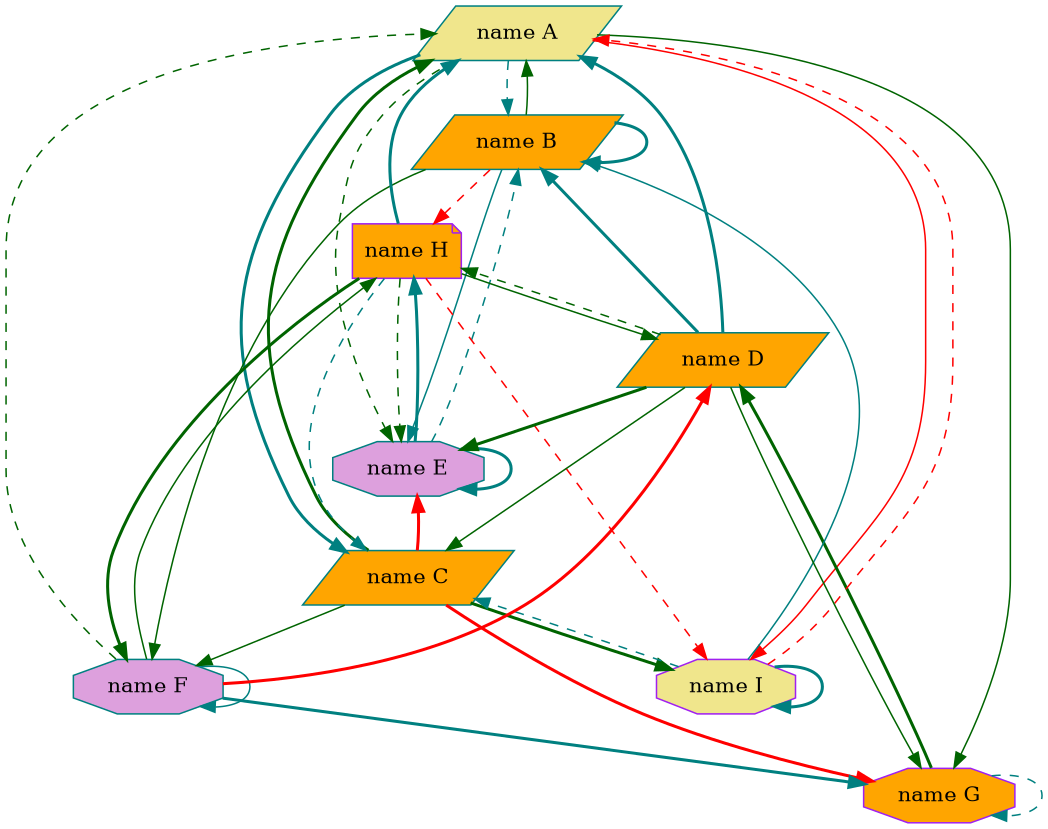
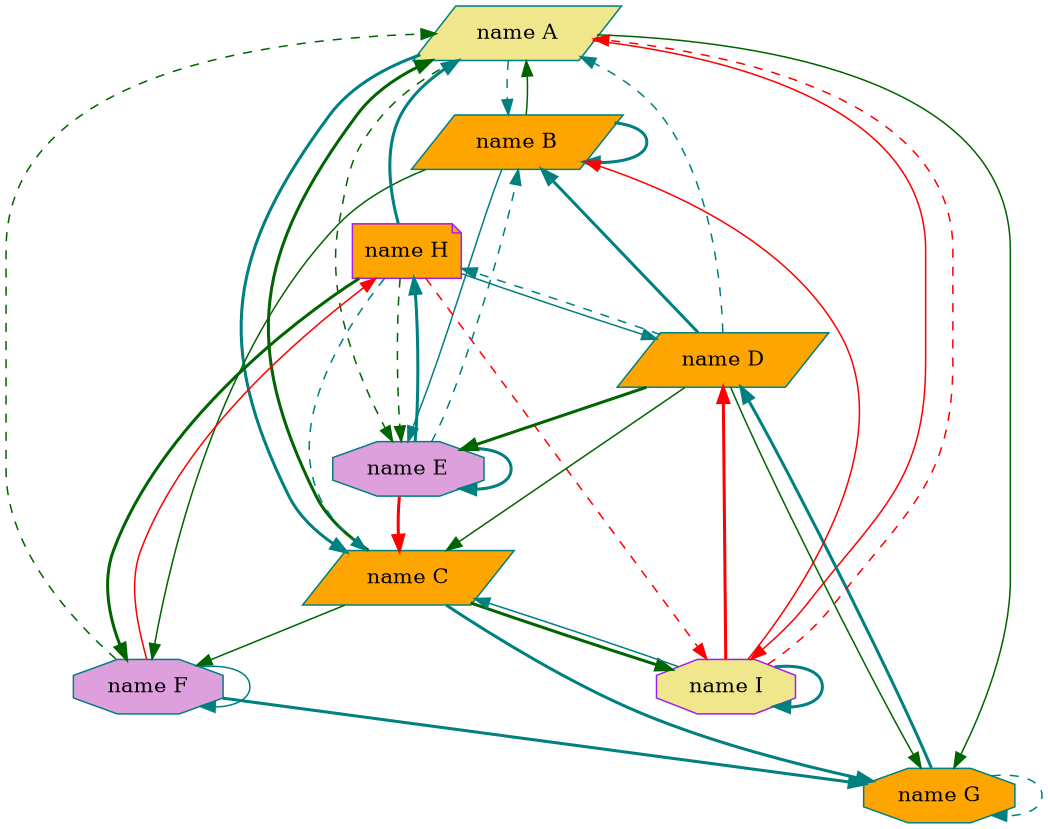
edge "name D" -> "name A": style bold -> dashed
edge "name B" -> "name H": removed
edge "name D" -> "name H": color darkgreen -> teal
edge "name H" -> "name D": color darkgreen -> teal
edge "name I" -> "name B": color teal -> red
edge "name F" -> "name H": color darkgreen -> red
edge "name C" -> "name E": reversed
edge "name G" -> "name D": color darkgreen -> teal
edge "name F" -> "name D": now "name I" -> "name D"
edge "name I" -> "name C": style dashed -> solid
edge "name C" -> "name G": color red -> teal
node "name G": color purple -> teal
